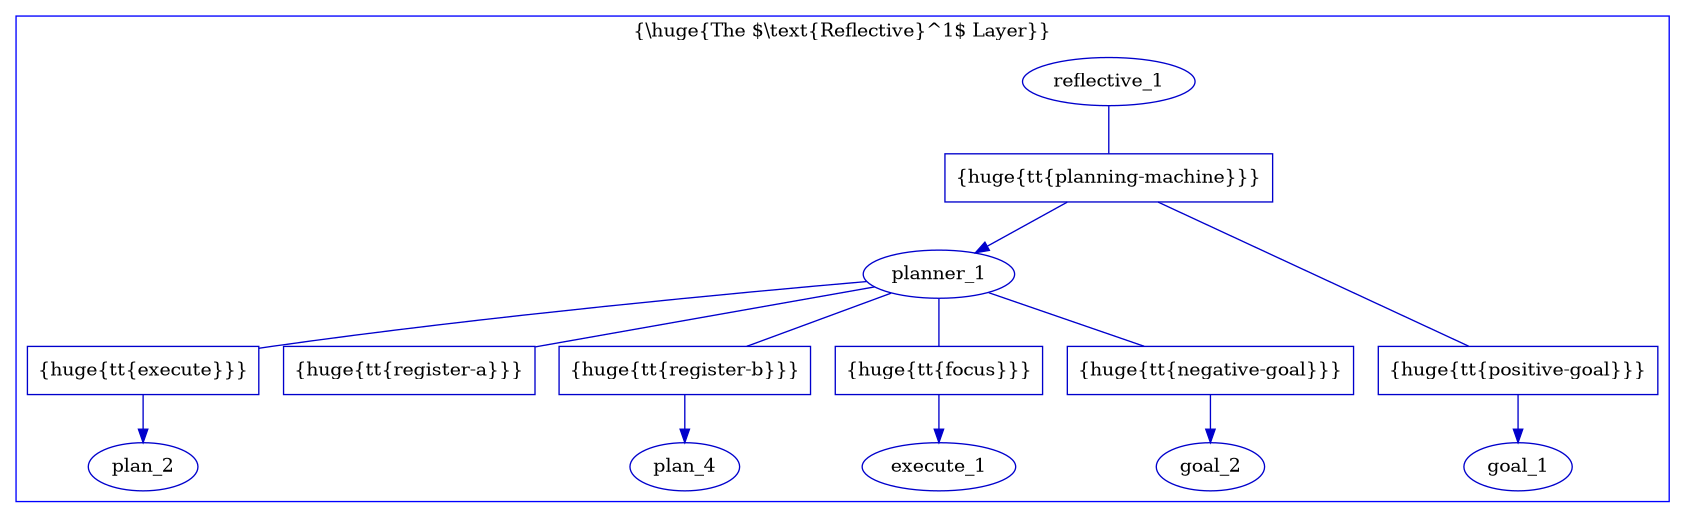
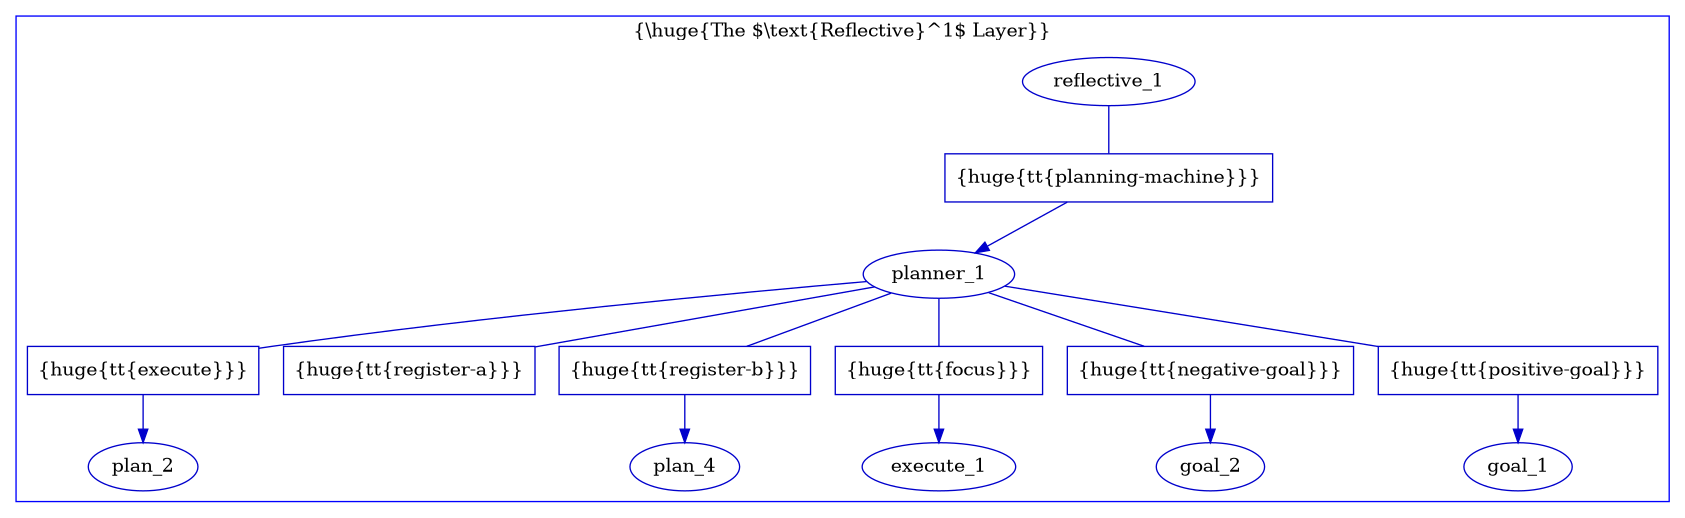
edge "{huge{tt{planning-machine}}}" -- "{huge{tt{positive-goal}}}": now "planner_1" -- "{huge{tt{positive-goal}}}"
